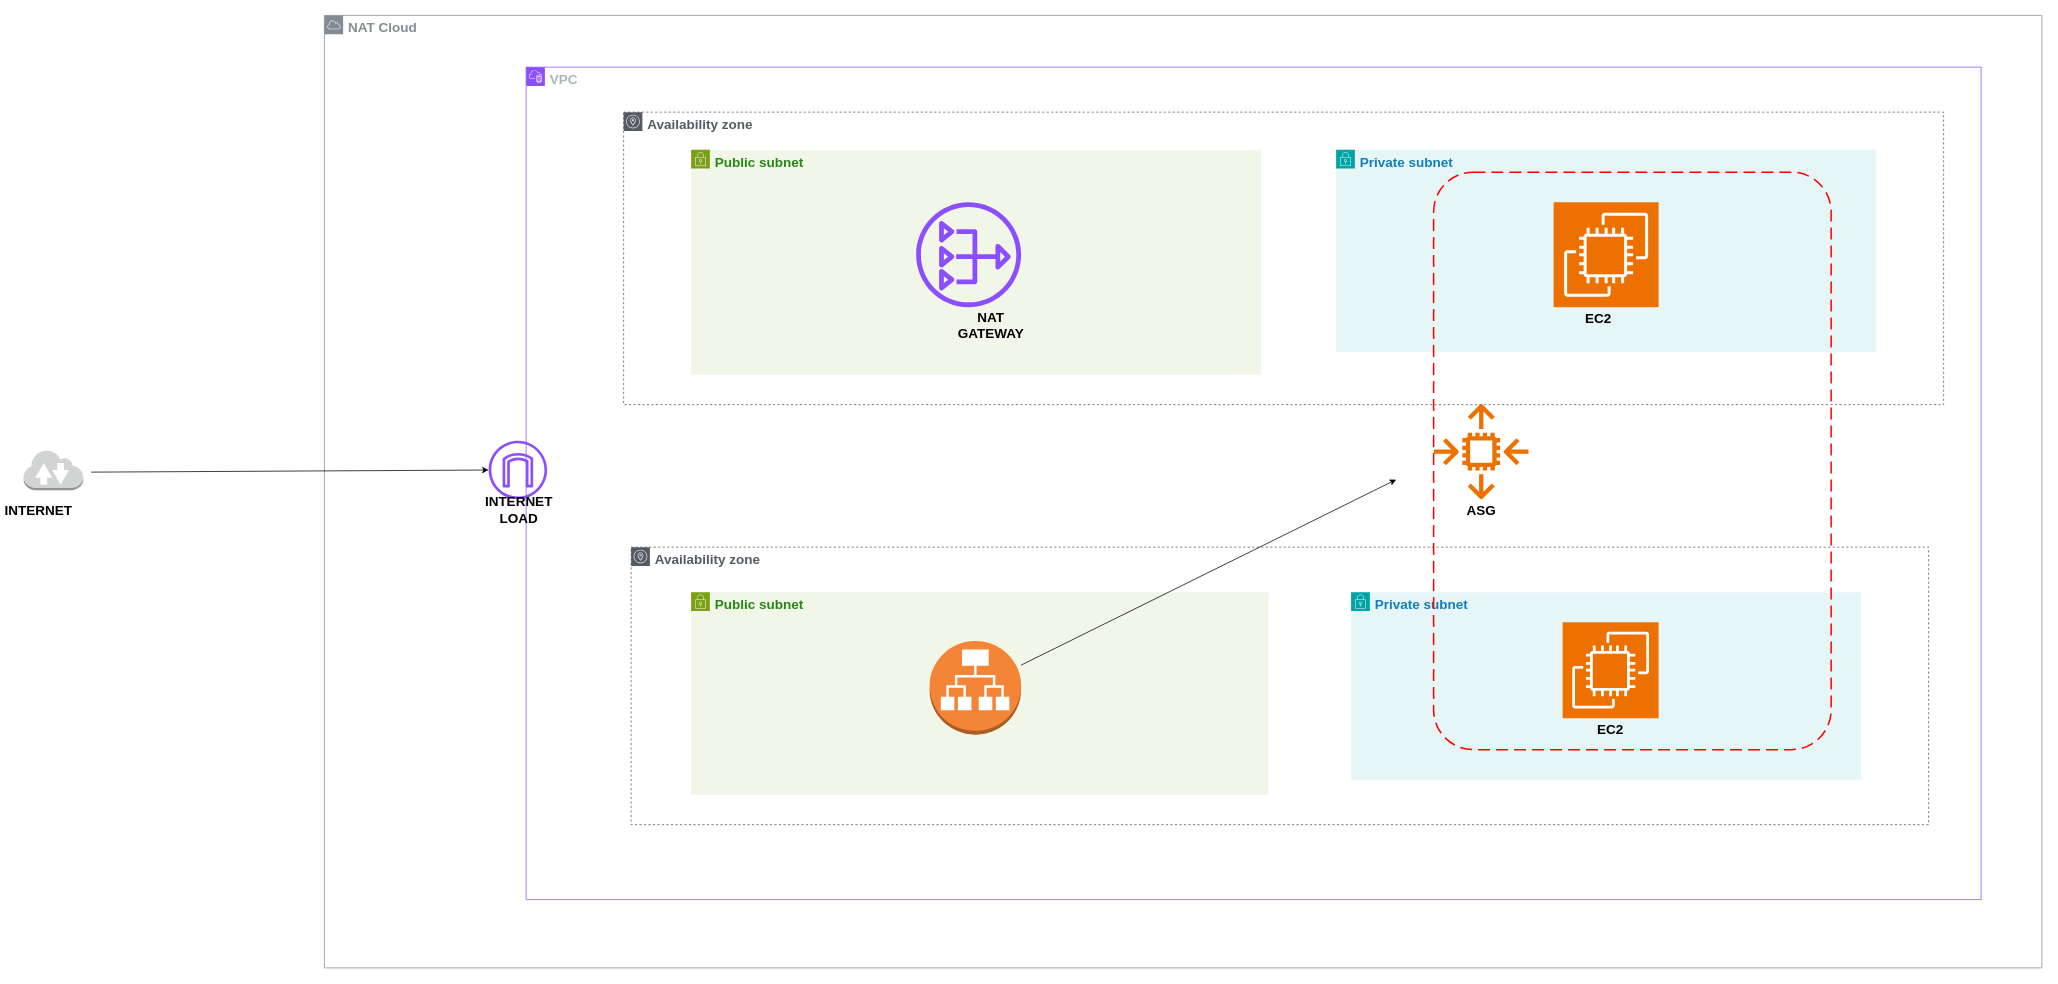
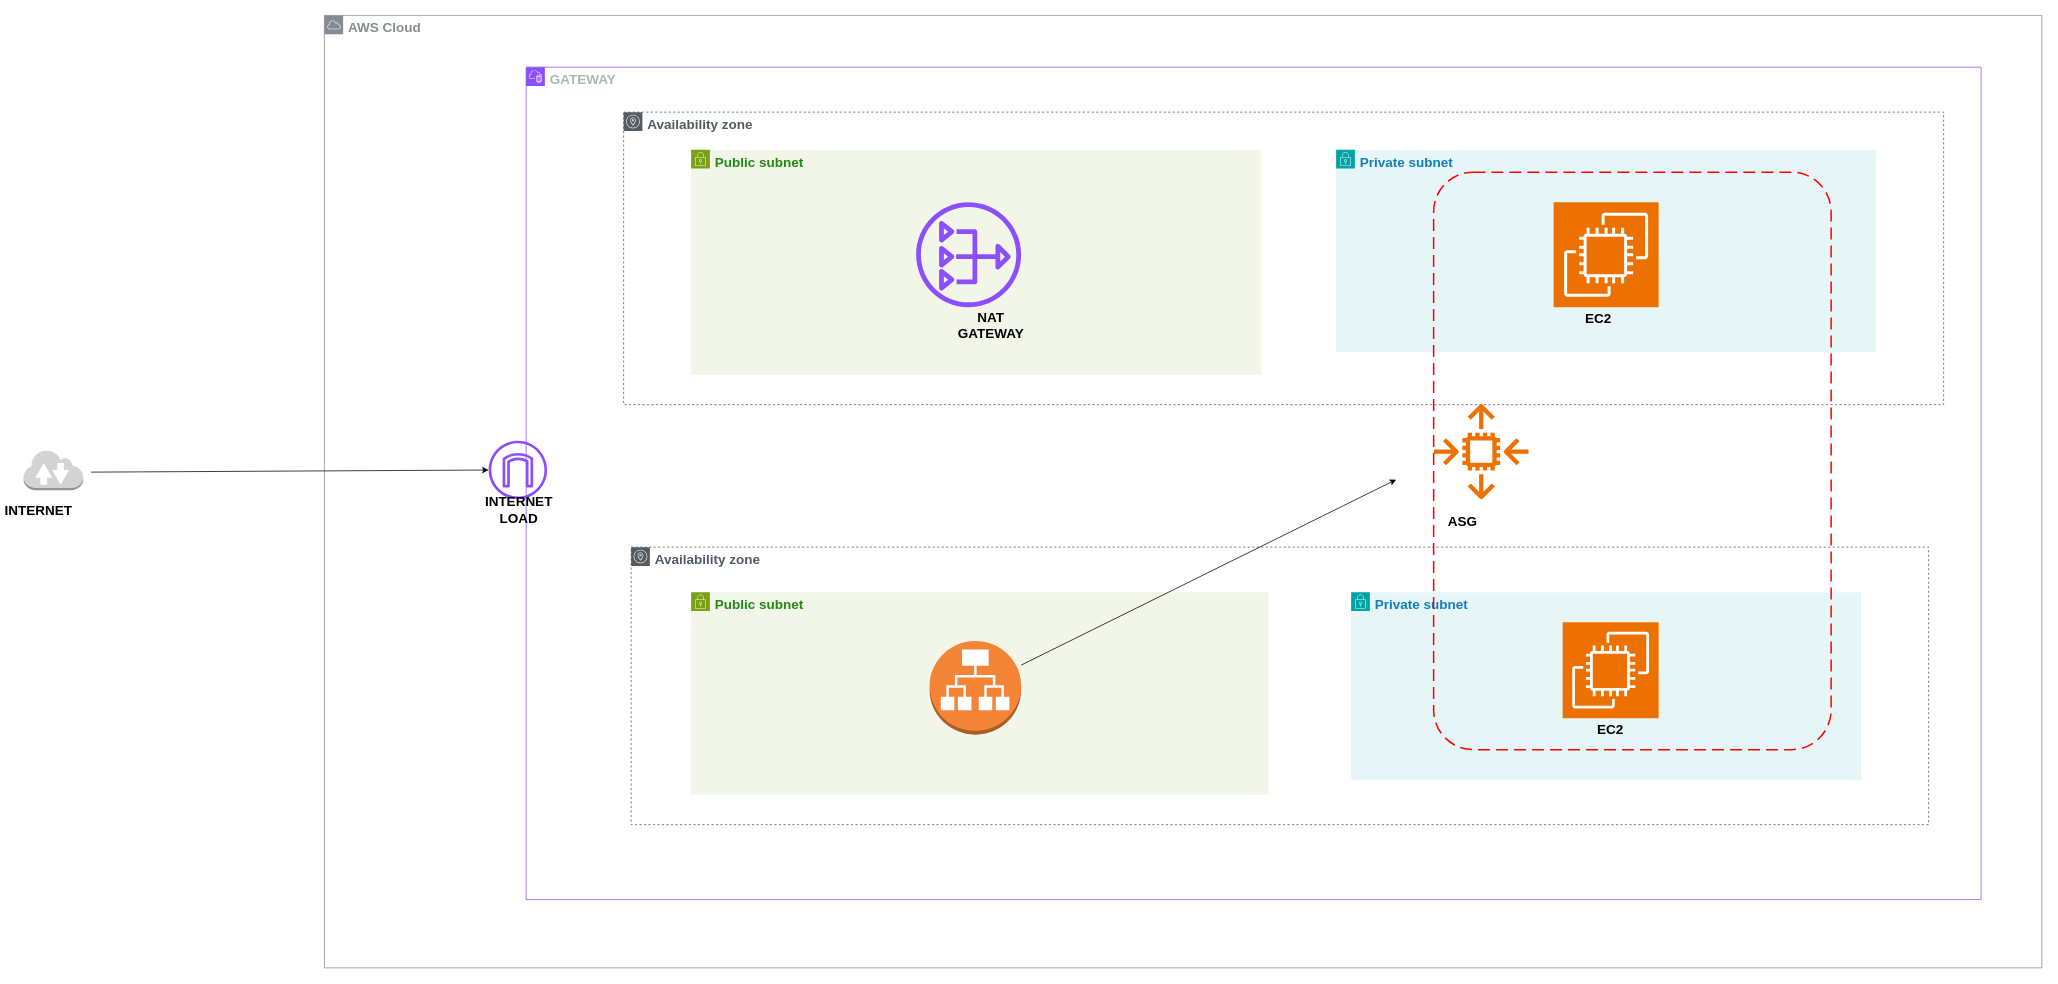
node "NAT Cloud": label "NAT Cloud" -> "AWS Cloud"
node "VPC": label "VPC" -> "GATEWAY"
node "ASG": moved (1481, 510) -> (1463, 522)
